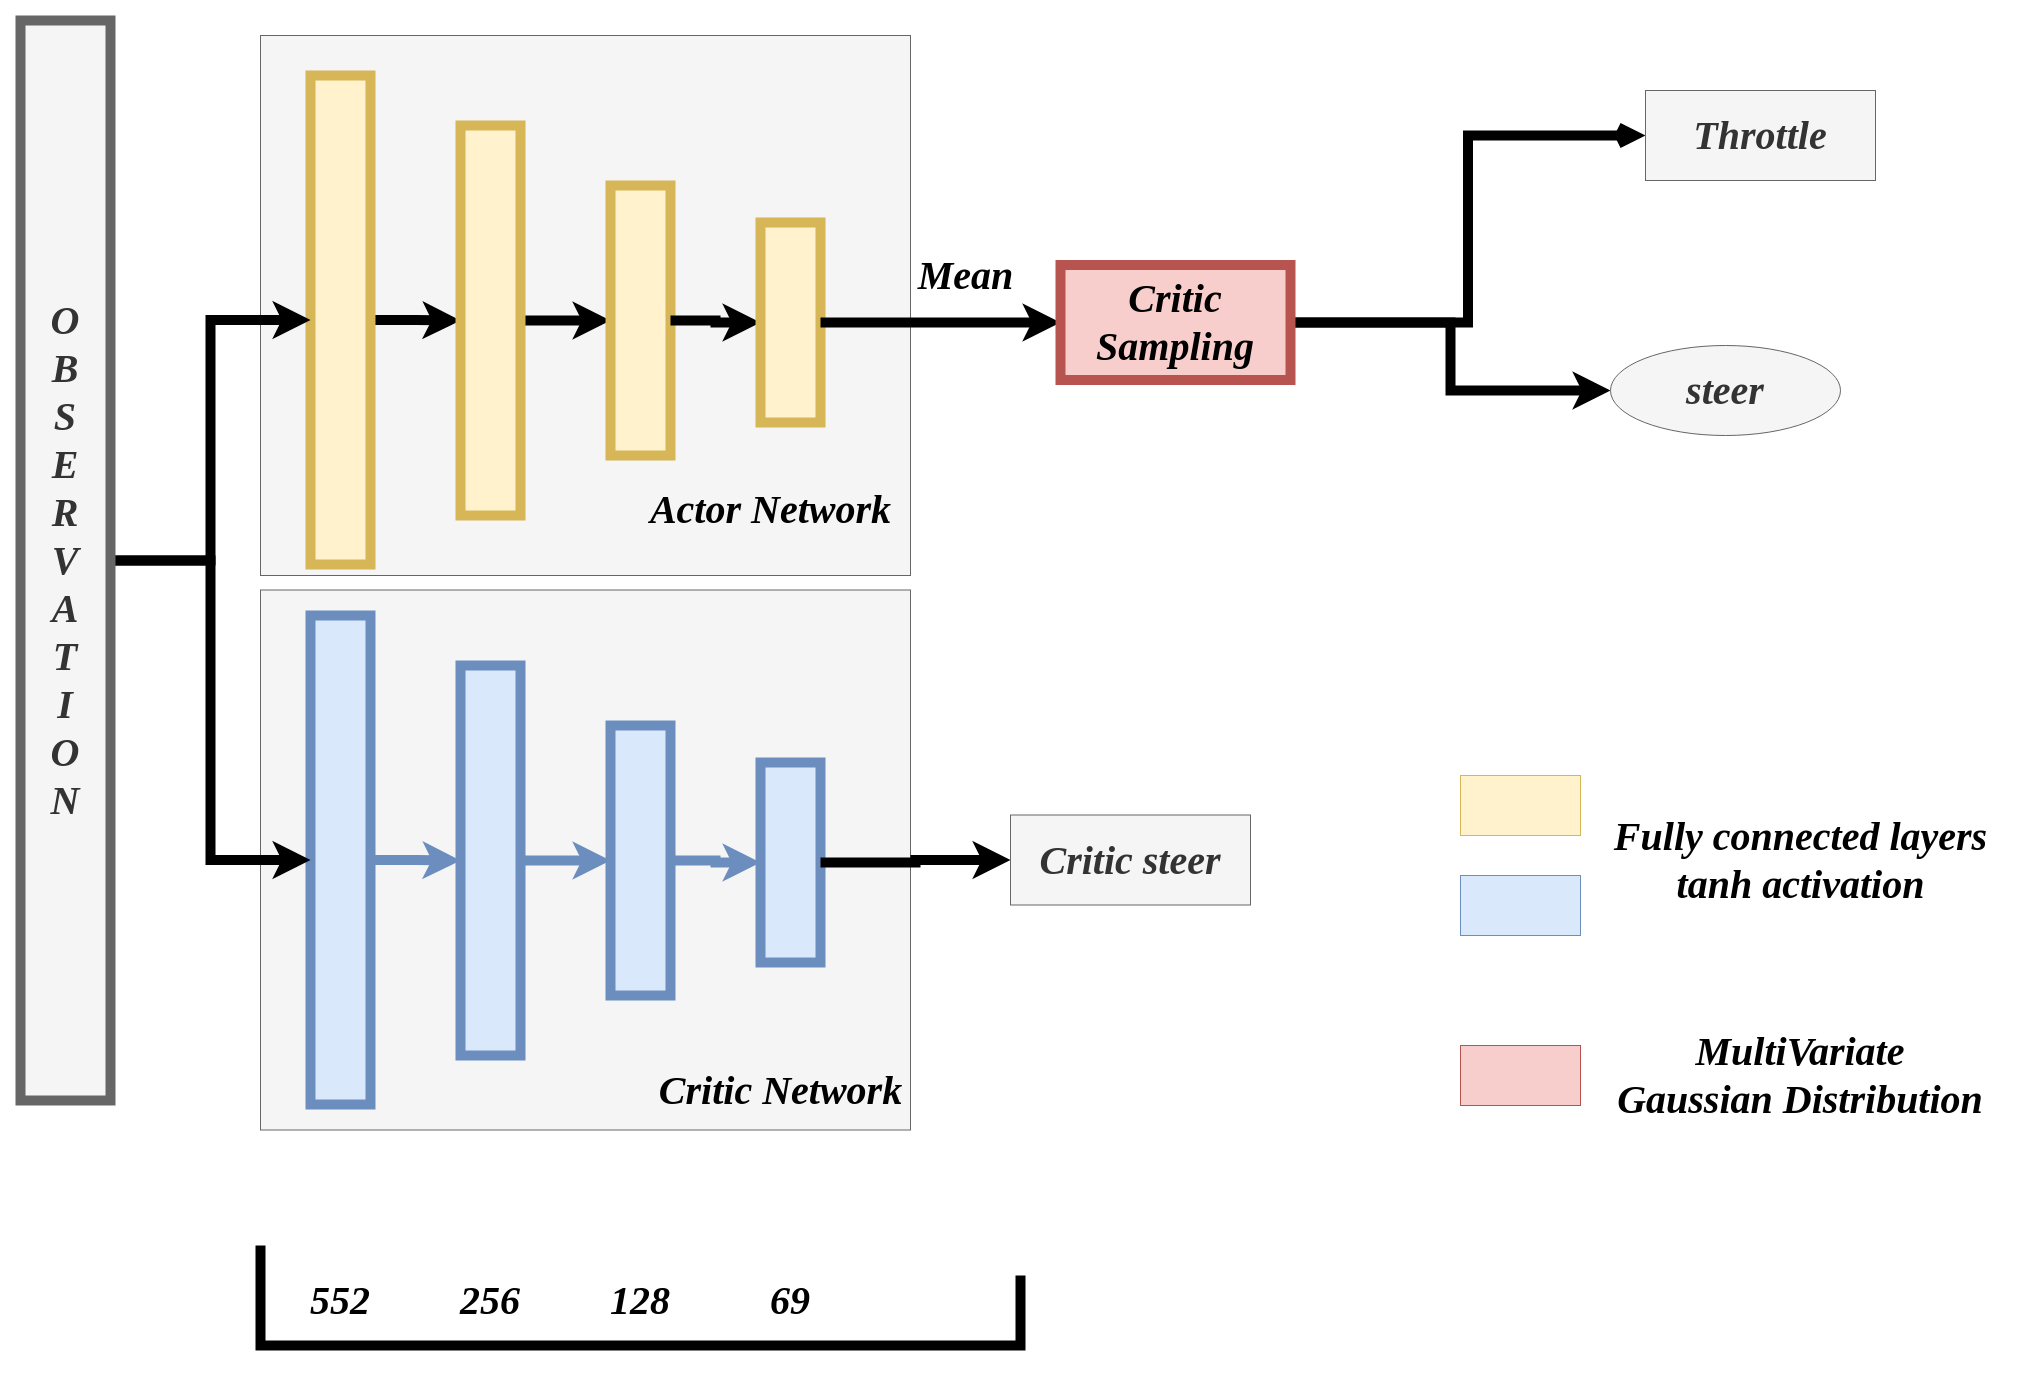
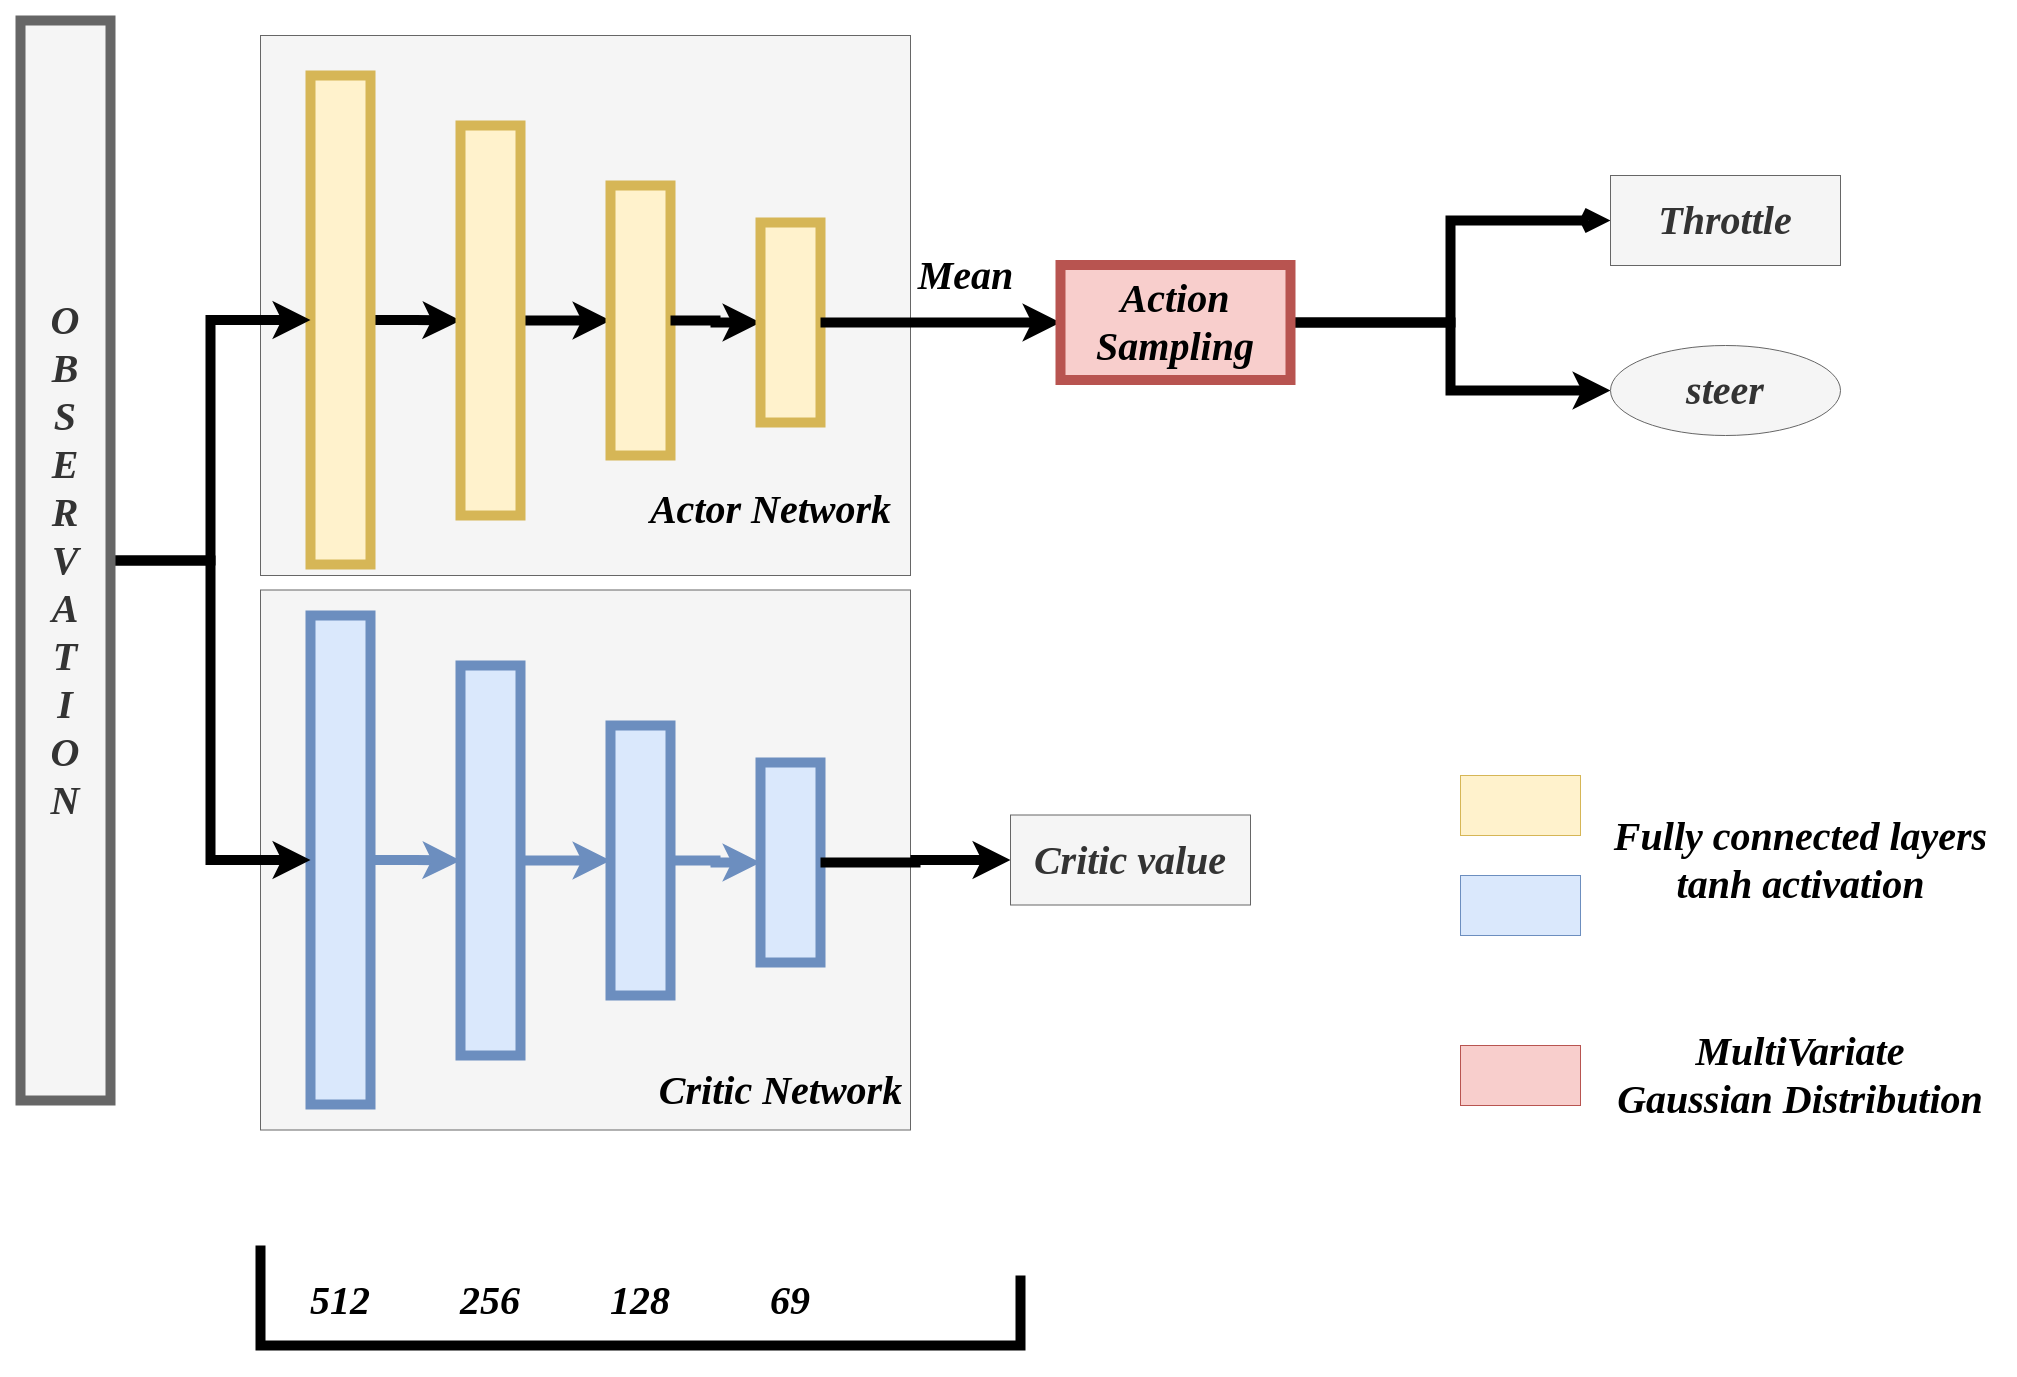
node "Throttle": moved (1761, 136) -> (1726, 221)
node "Critic Sampling": label "Critic Sampling" -> "Action Sampling"
node "Critic steer": label "Critic steer" -> "Critic value"
node "552": label "552" -> "512"
